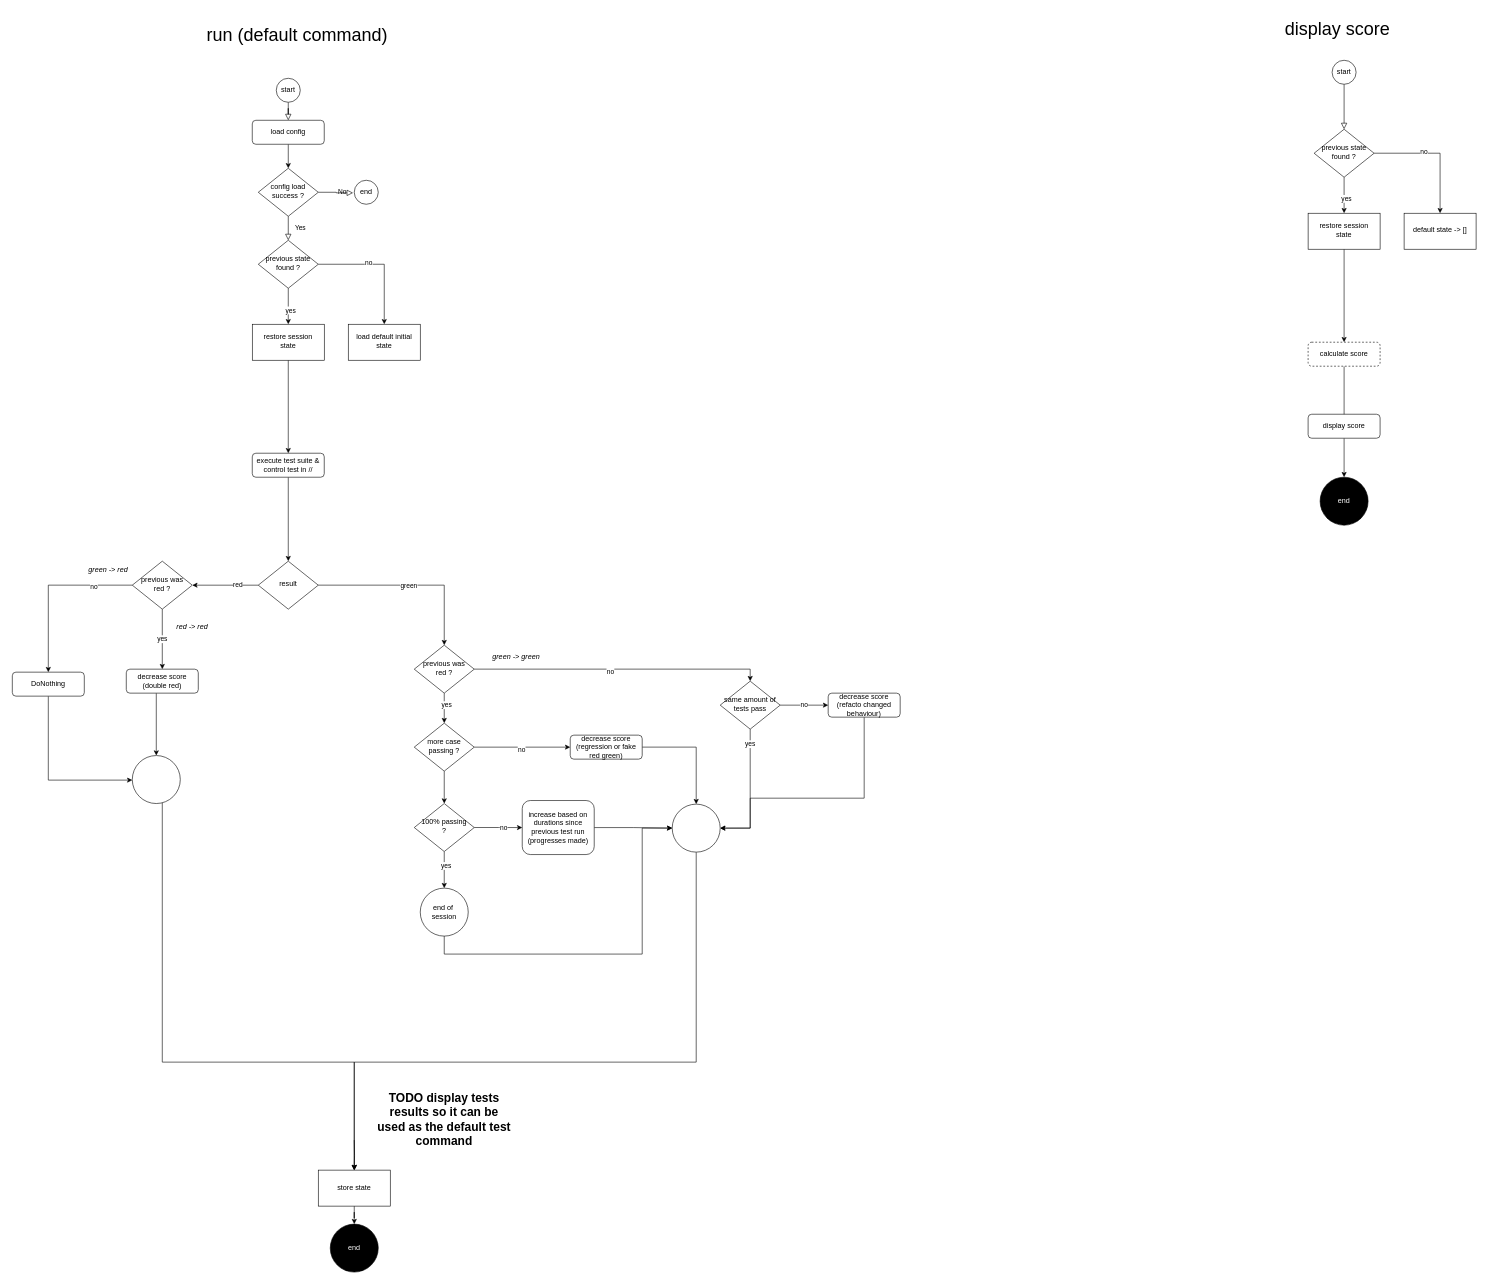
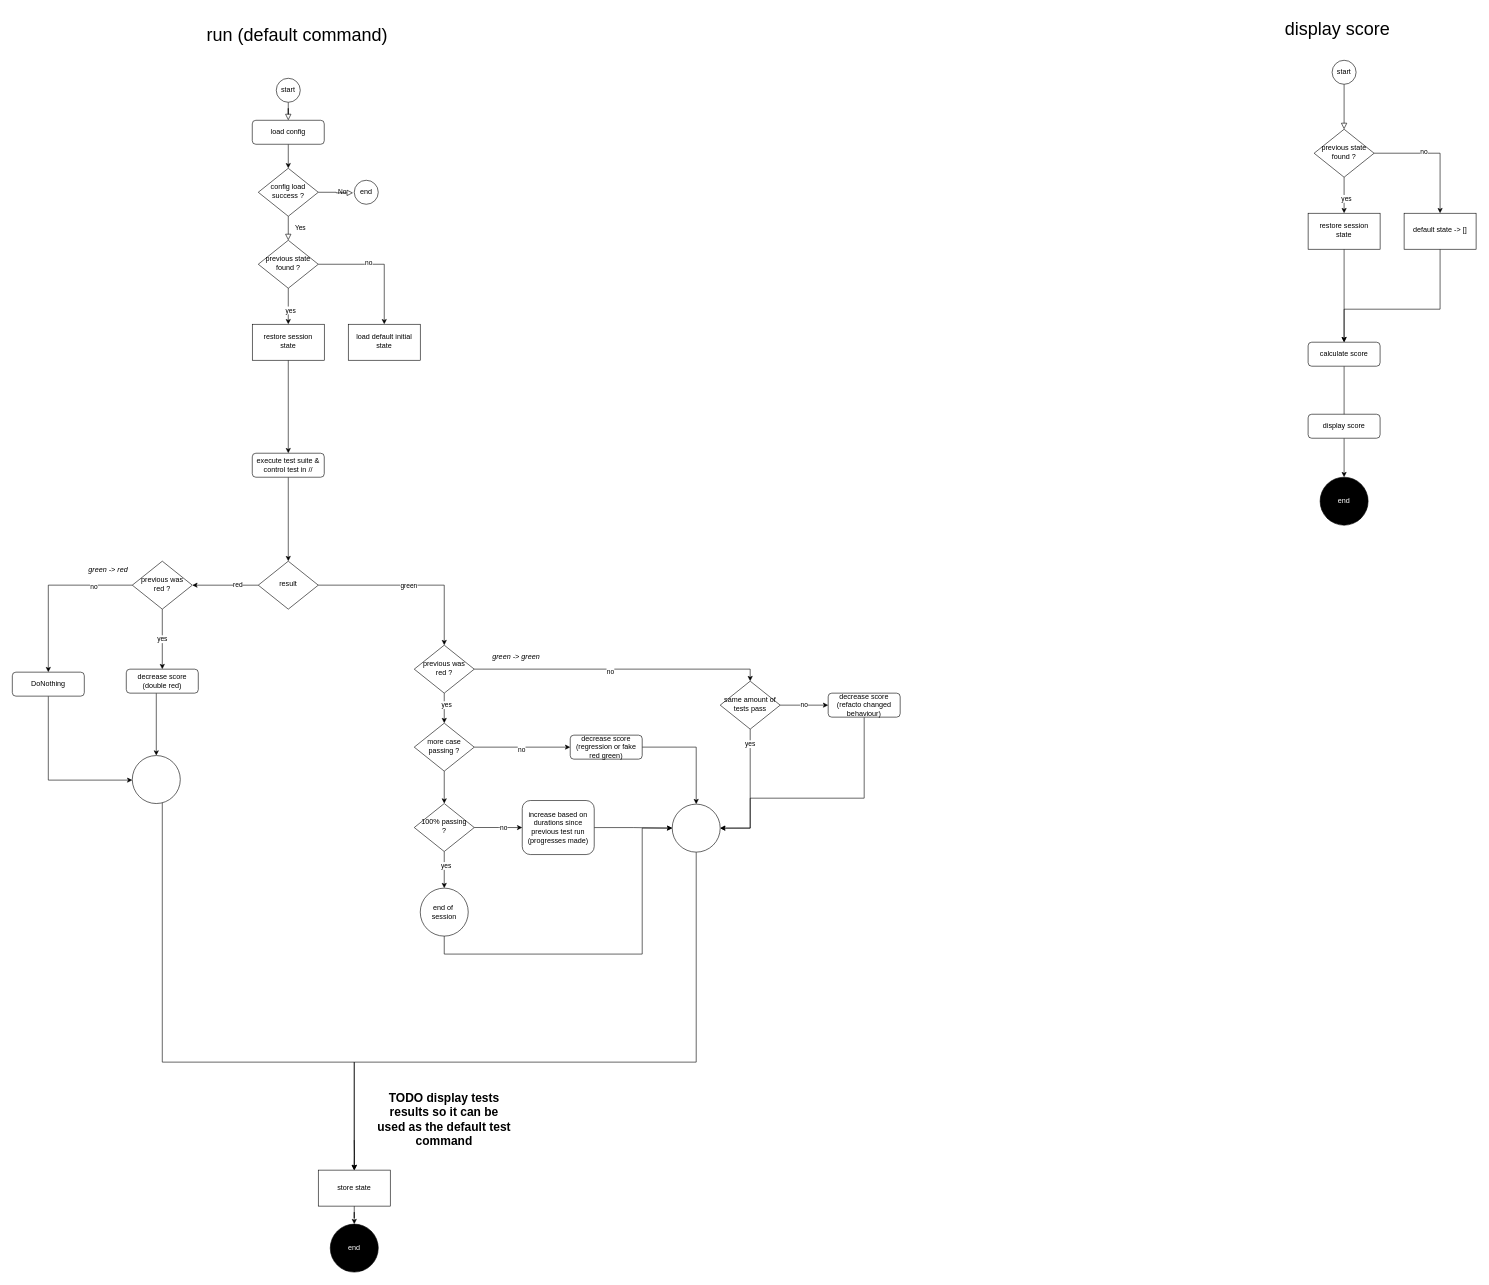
edge "default state -> []" -> "calculate score": added
node "calculate score": style dashed -> solid
node "red -> red": removed
